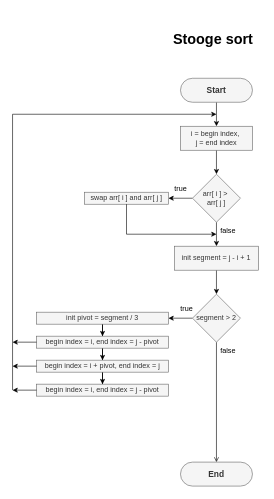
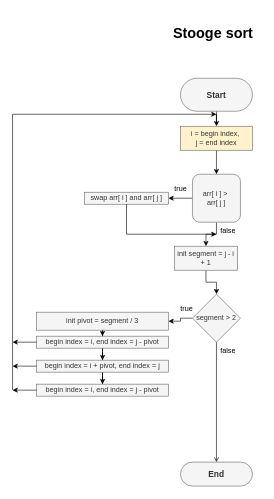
node "Stooge sort": moved (213, 39) -> (213, 33)
node "Start": size 72x24 -> 72x33
node "i = begin index, j = end index": fillcolor #f5f5f5 -> #fff2cc
node "arr[ i ] > arr[ j ]": shape diamond -> rounded rectangle
node "init segment = j - i + 1": size 84x24 -> 63x24
node "init pivot = segment / 3": size 132x12 -> 132x18
